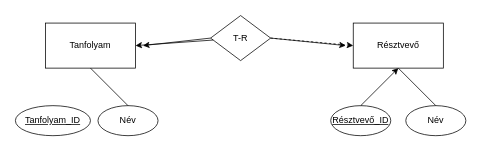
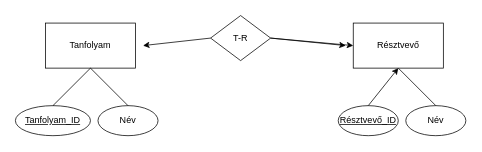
edge "T-R" -> "Tanfolyam": removed
edge "T-R" -> "Résztvevő": style dashed -> solid
edge "Tanfolyam" -- "Tanfolyam_ID": added
node "Résztvevő_ID": moved (360, 120) -> (368, 120)
